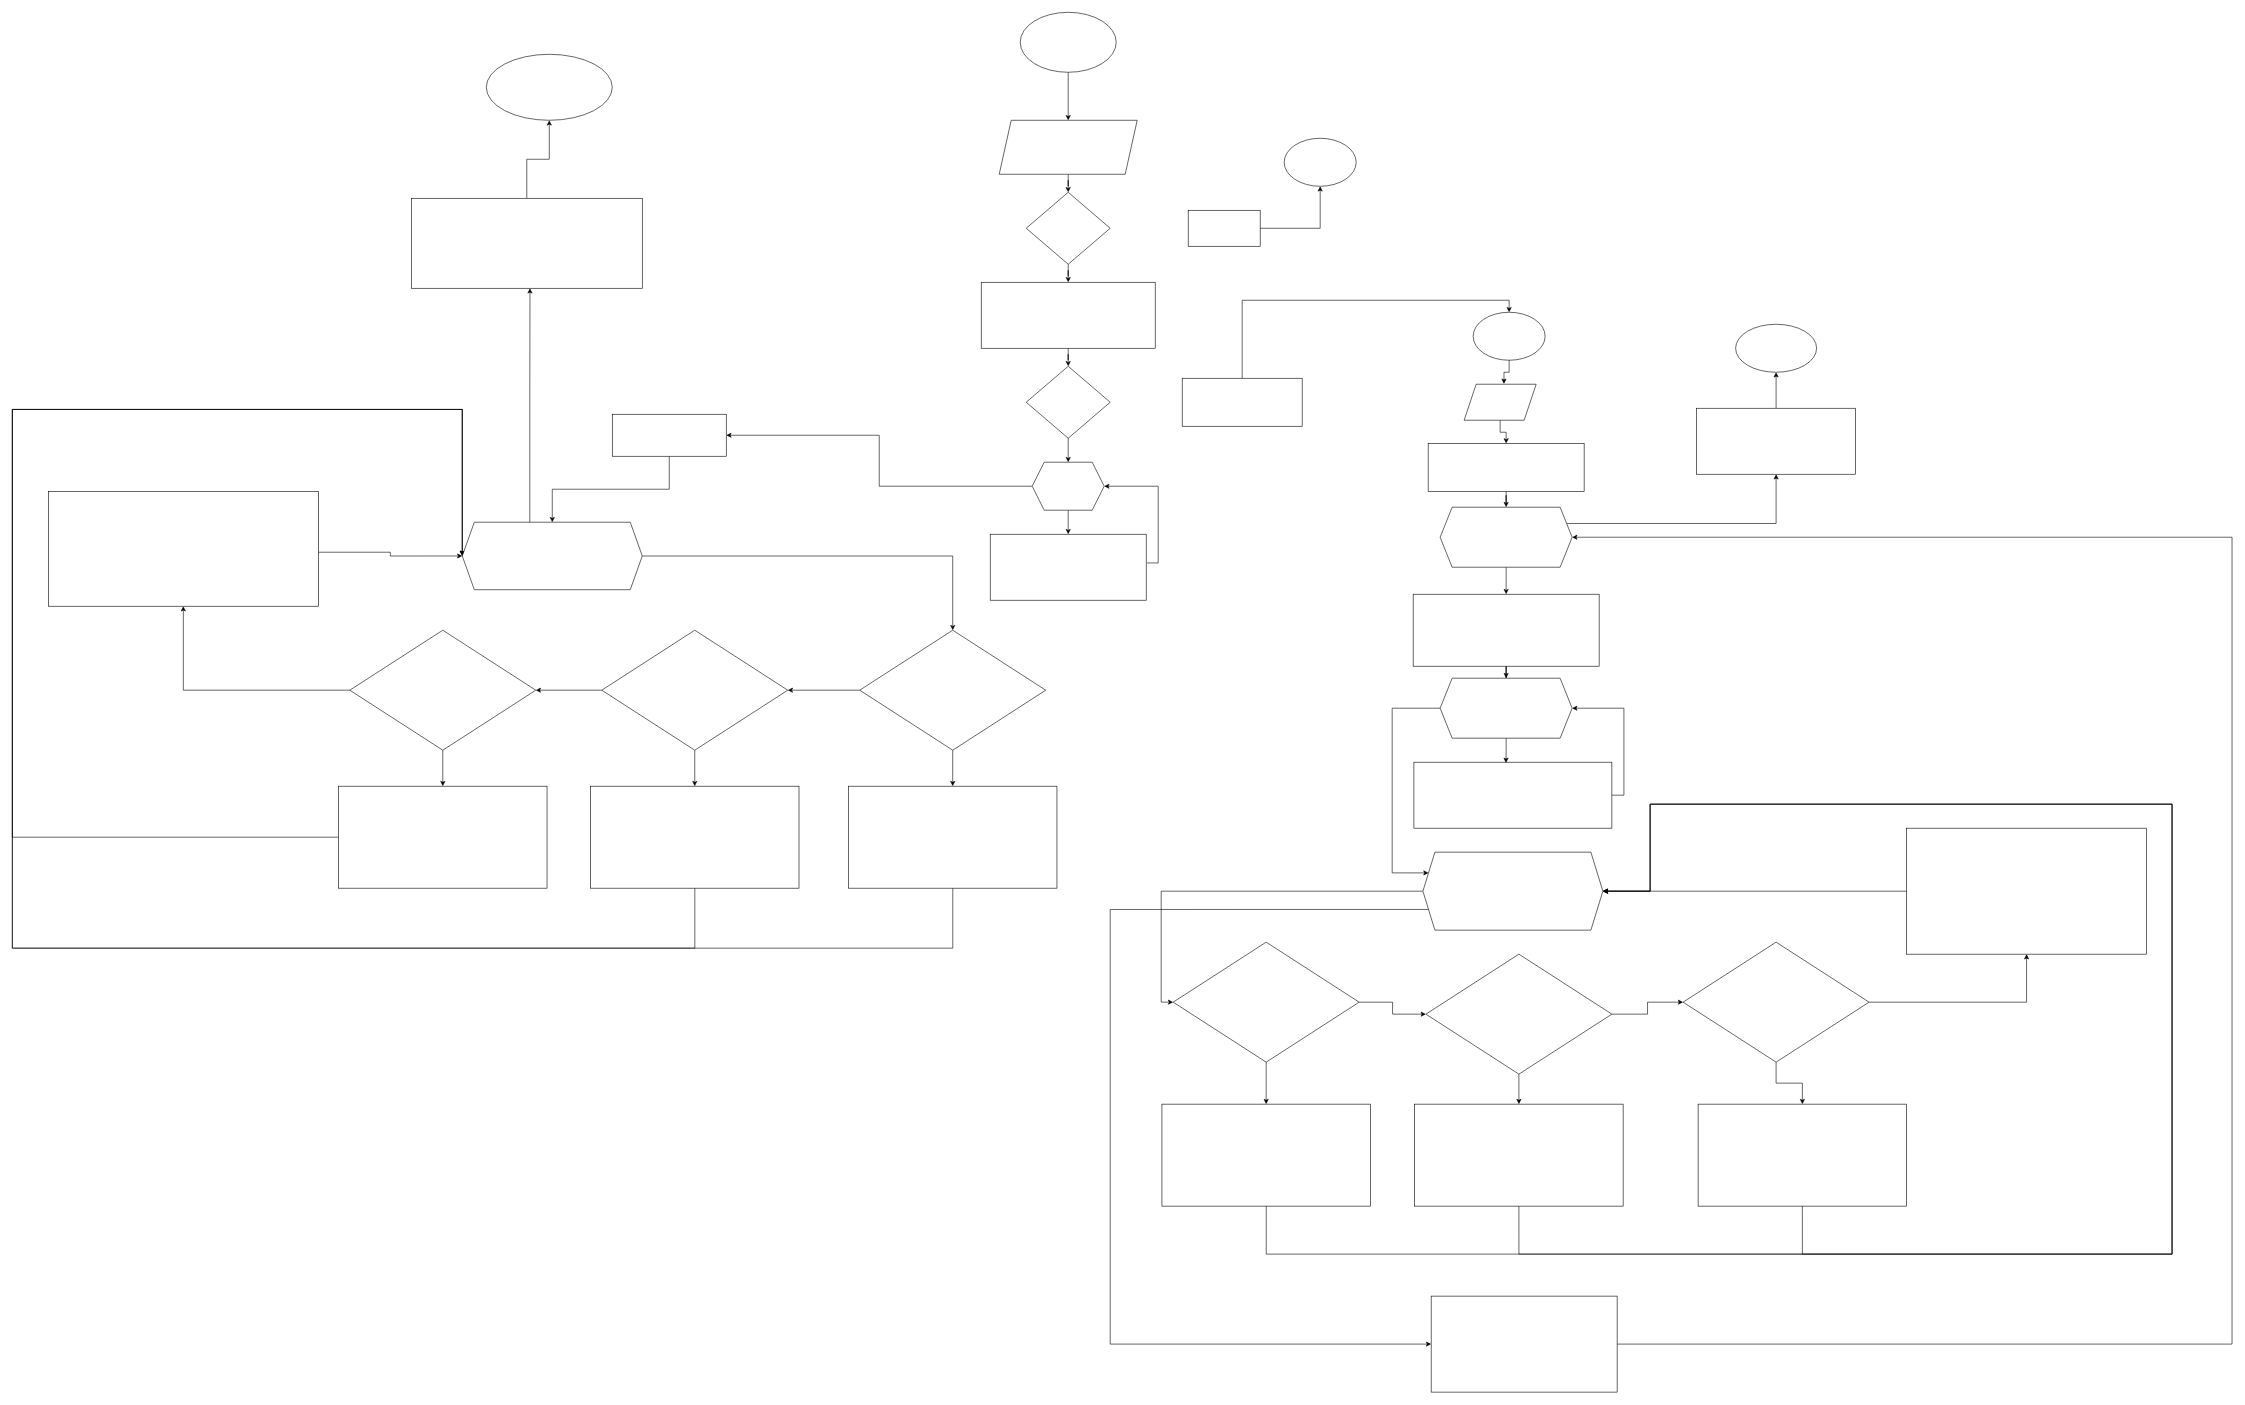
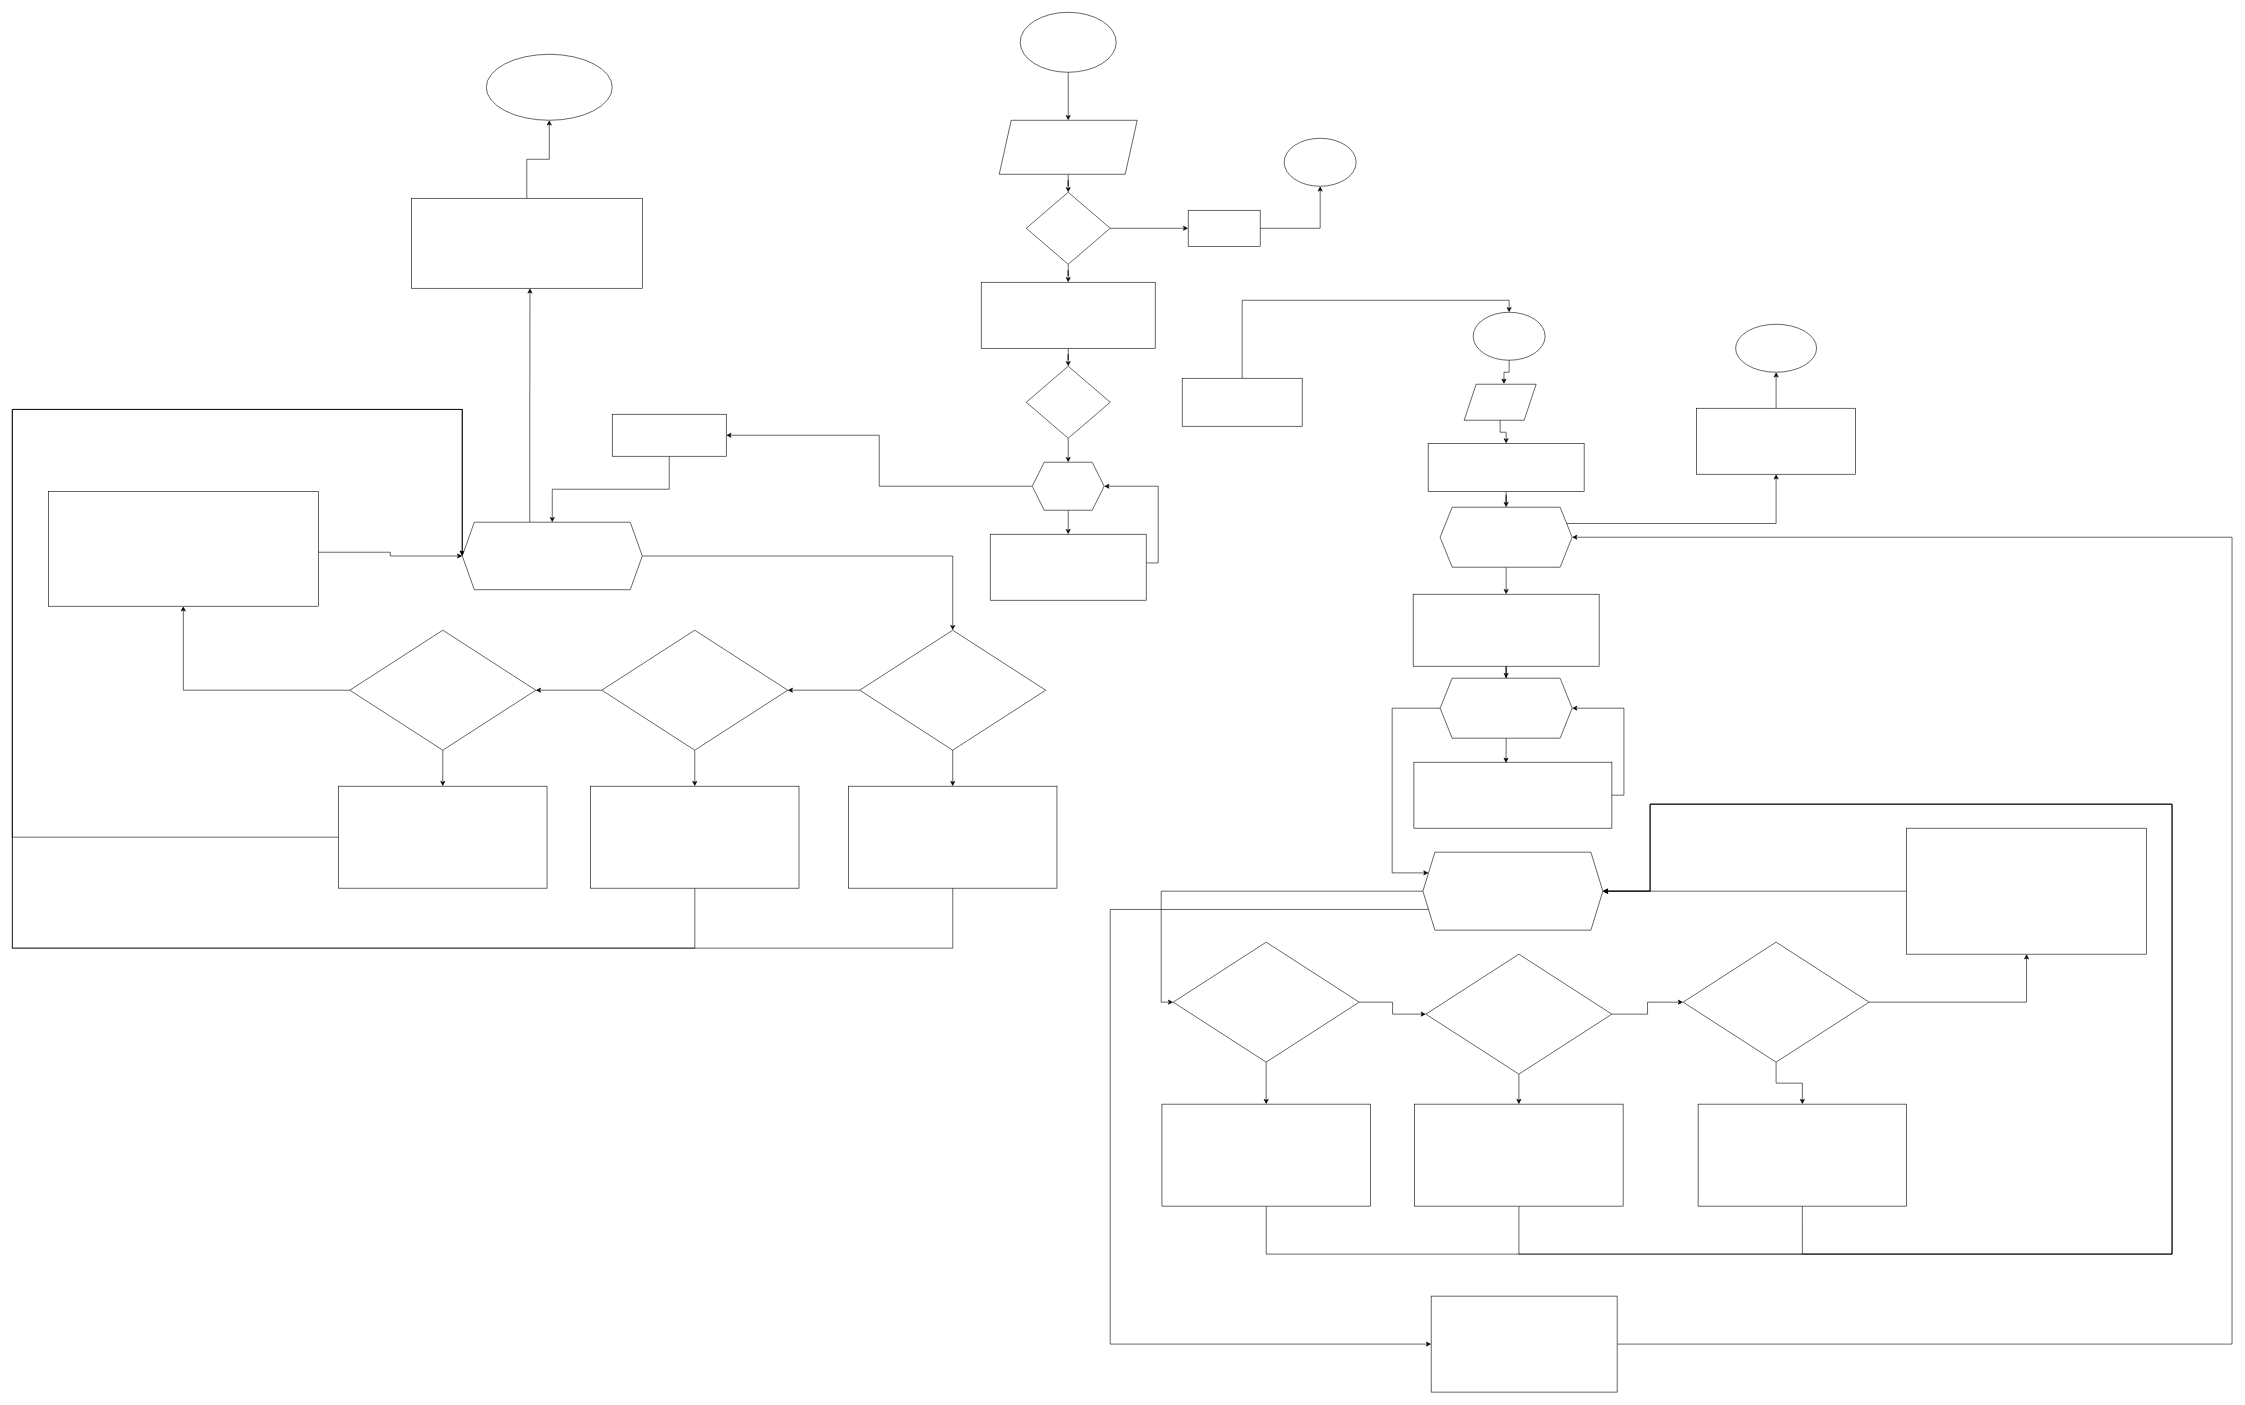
edge "object == null" -> "int null;": added
